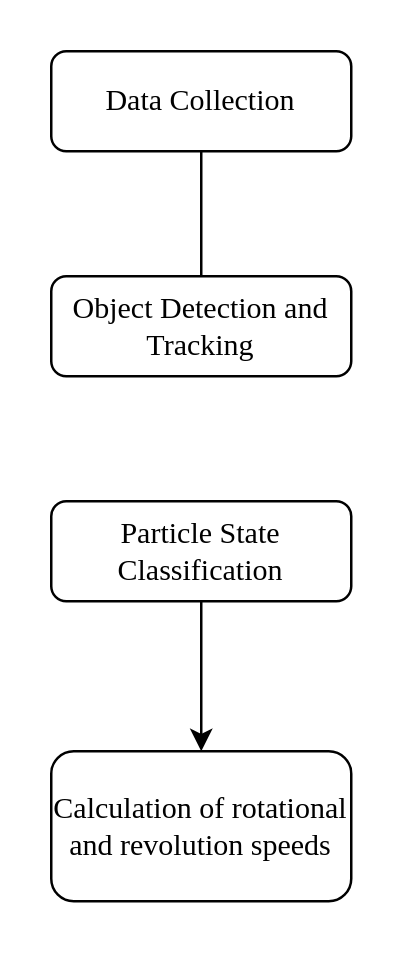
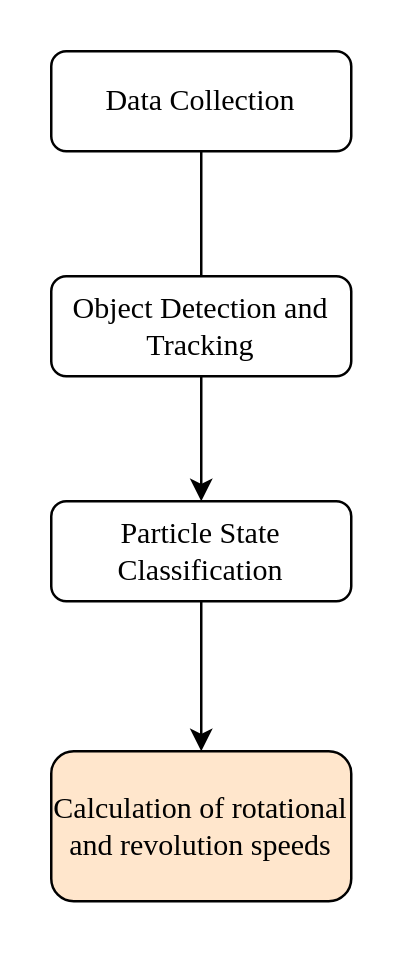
edge "Object Detection and Tracking" -> "Particle State Classification": added
node "Calculation of rotational and revolution speeds": fillcolor #ffffff -> #ffe6cc
